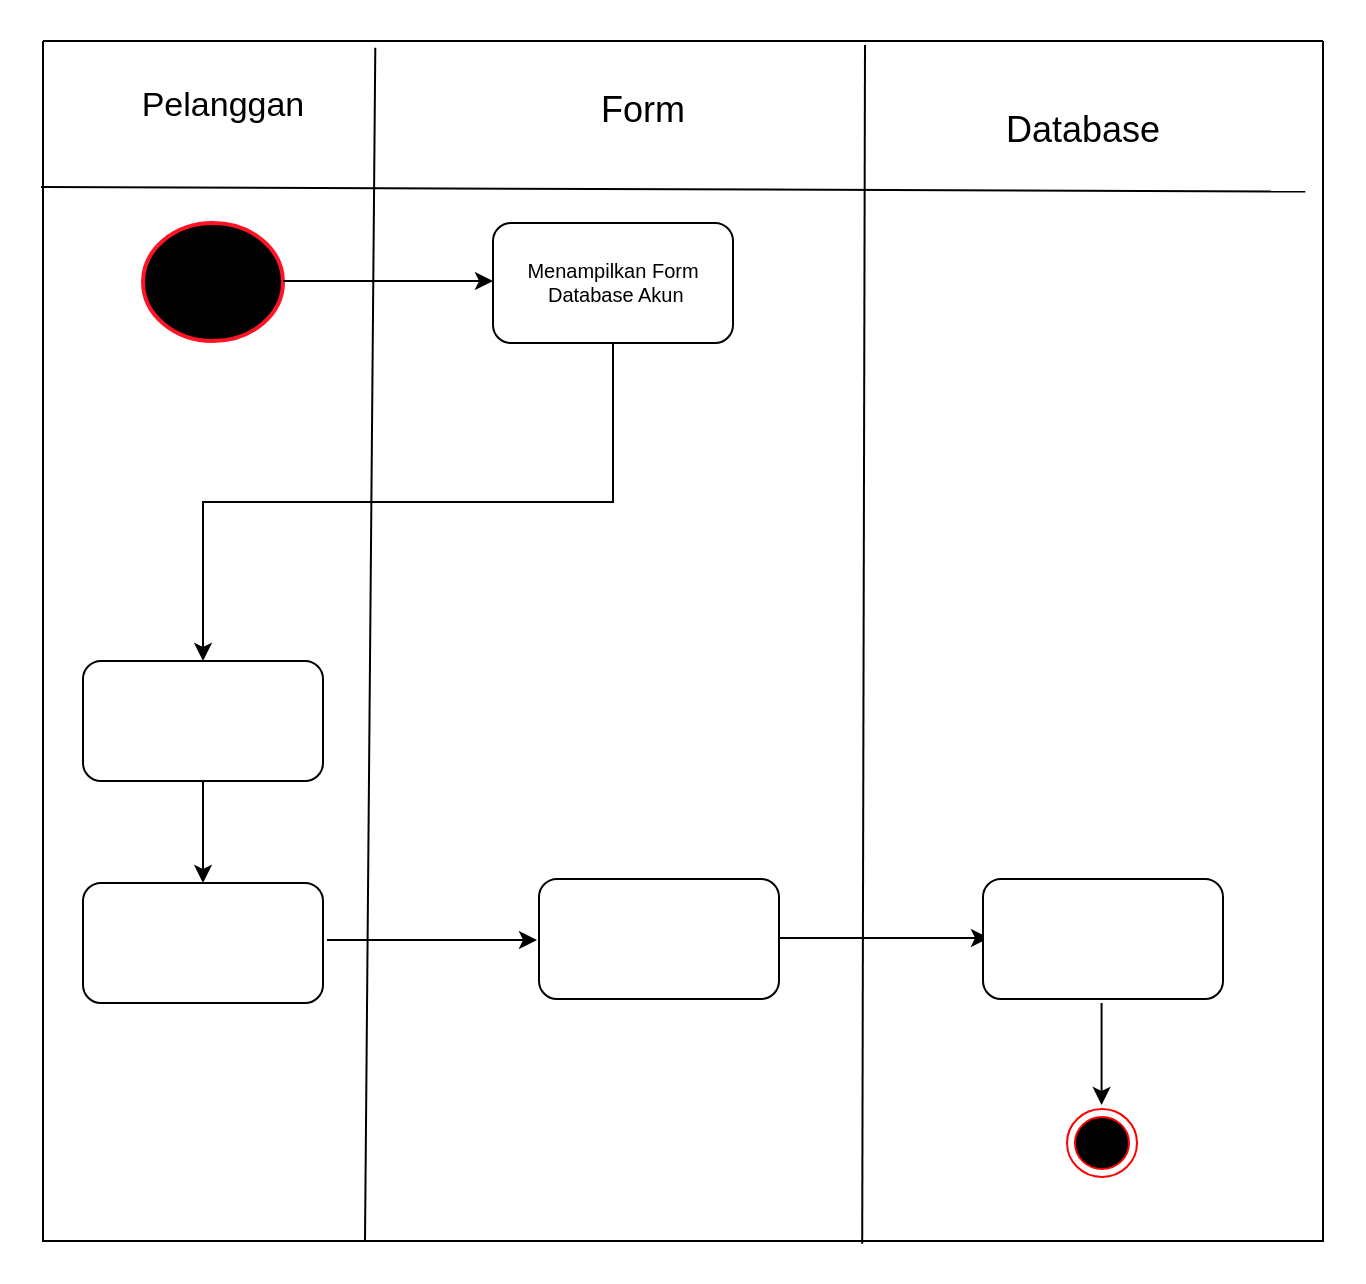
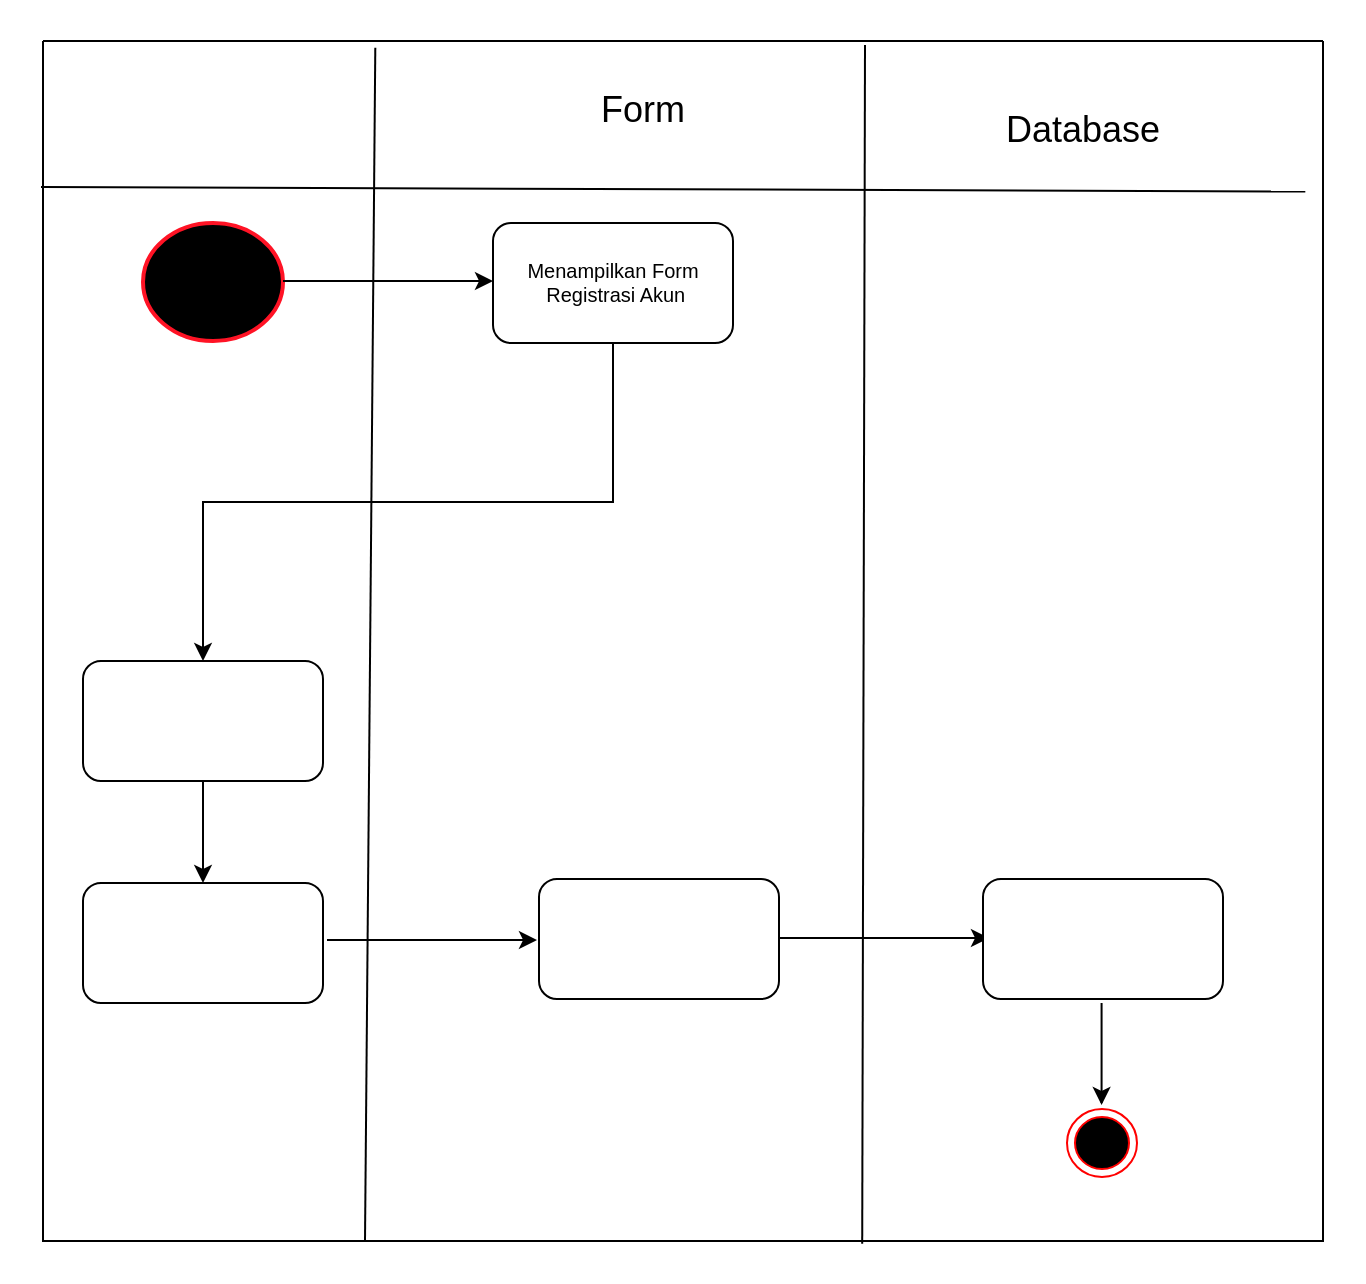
node "Pelanggan": removed
node "Menampilkan Form Database Akun": label "Menampilkan Form Database Akun" -> "Menampilkan Form Registrasi Akun"
